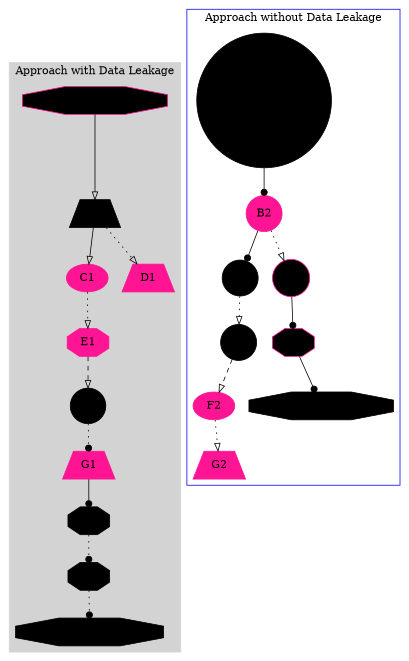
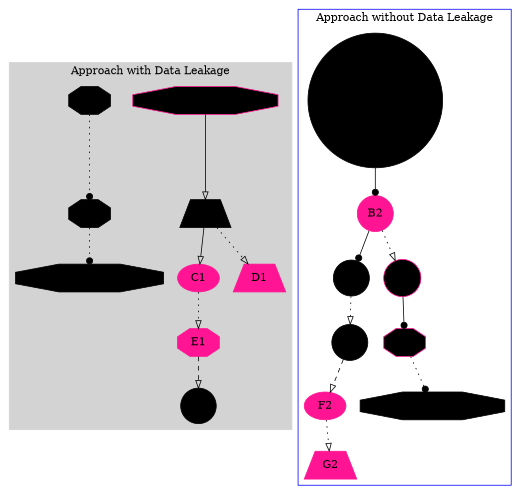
edge "H2" -> "Average Results": style solid -> dotted
node "G1": removed
